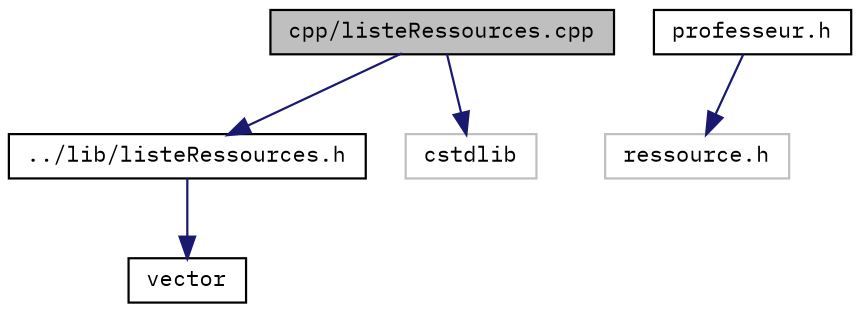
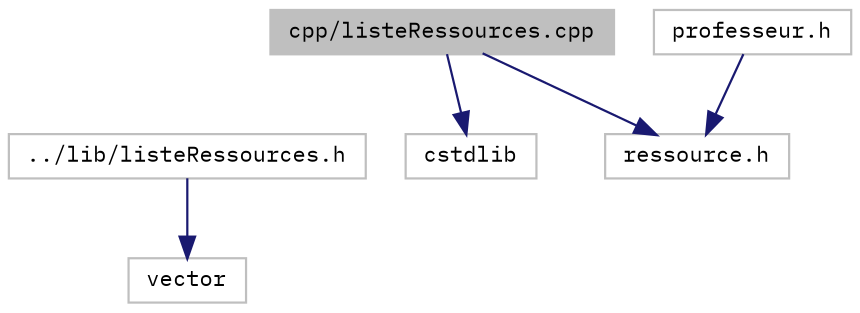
node "cpp/listeRessources.cpp": color black -> grey75
node "professeur.h": color black -> grey75
edge "cpp/listeRessources.cpp" -> "../lib/listeRessources.h": now "cpp/listeRessources.cpp" -> "ressource.h"
node "../lib/listeRessources.h": color black -> grey75
node "vector": color black -> grey75
